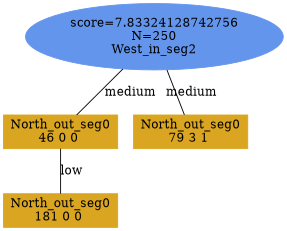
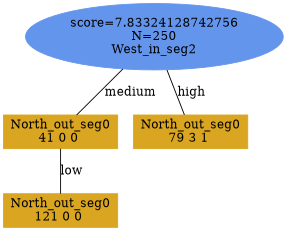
edge "score=7.83324128742756 N=250 West_in_seg2" -- "North_out_seg0 79 3 1": label "medium" -> "high"
node "North_out_seg0 46 0 0": label "North_out_seg0 46 0 0" -> "North_out_seg0 41 0 0"
node "North_out_seg0 181 0 0": label "North_out_seg0 181 0 0" -> "North_out_seg0 121 0 0"
